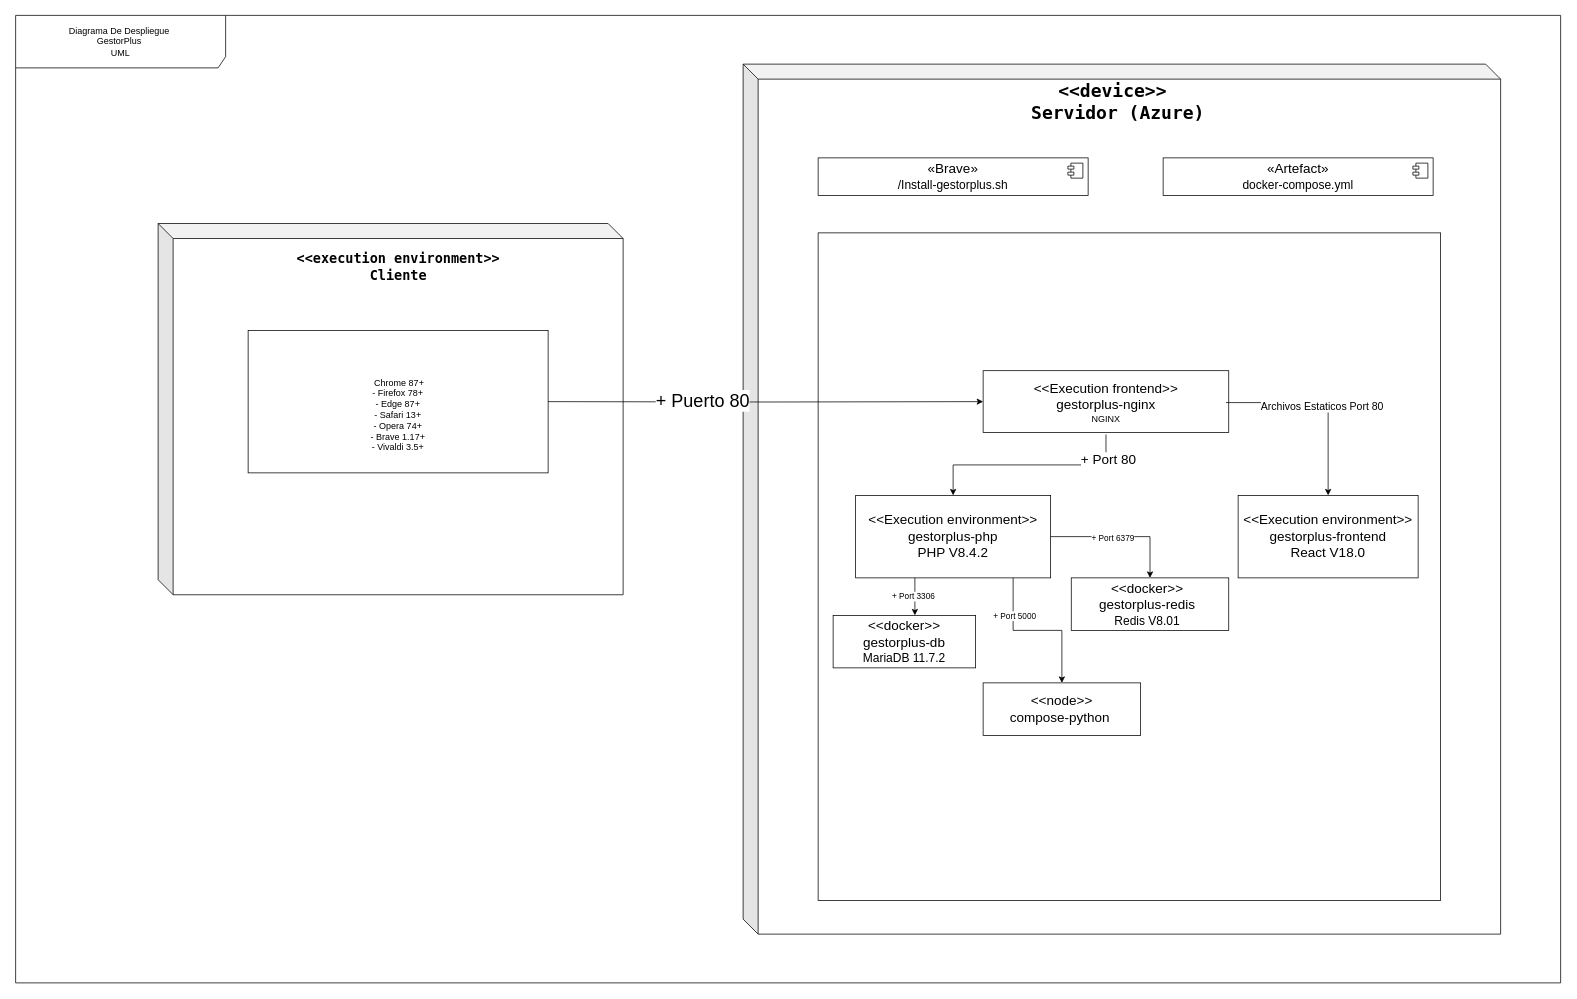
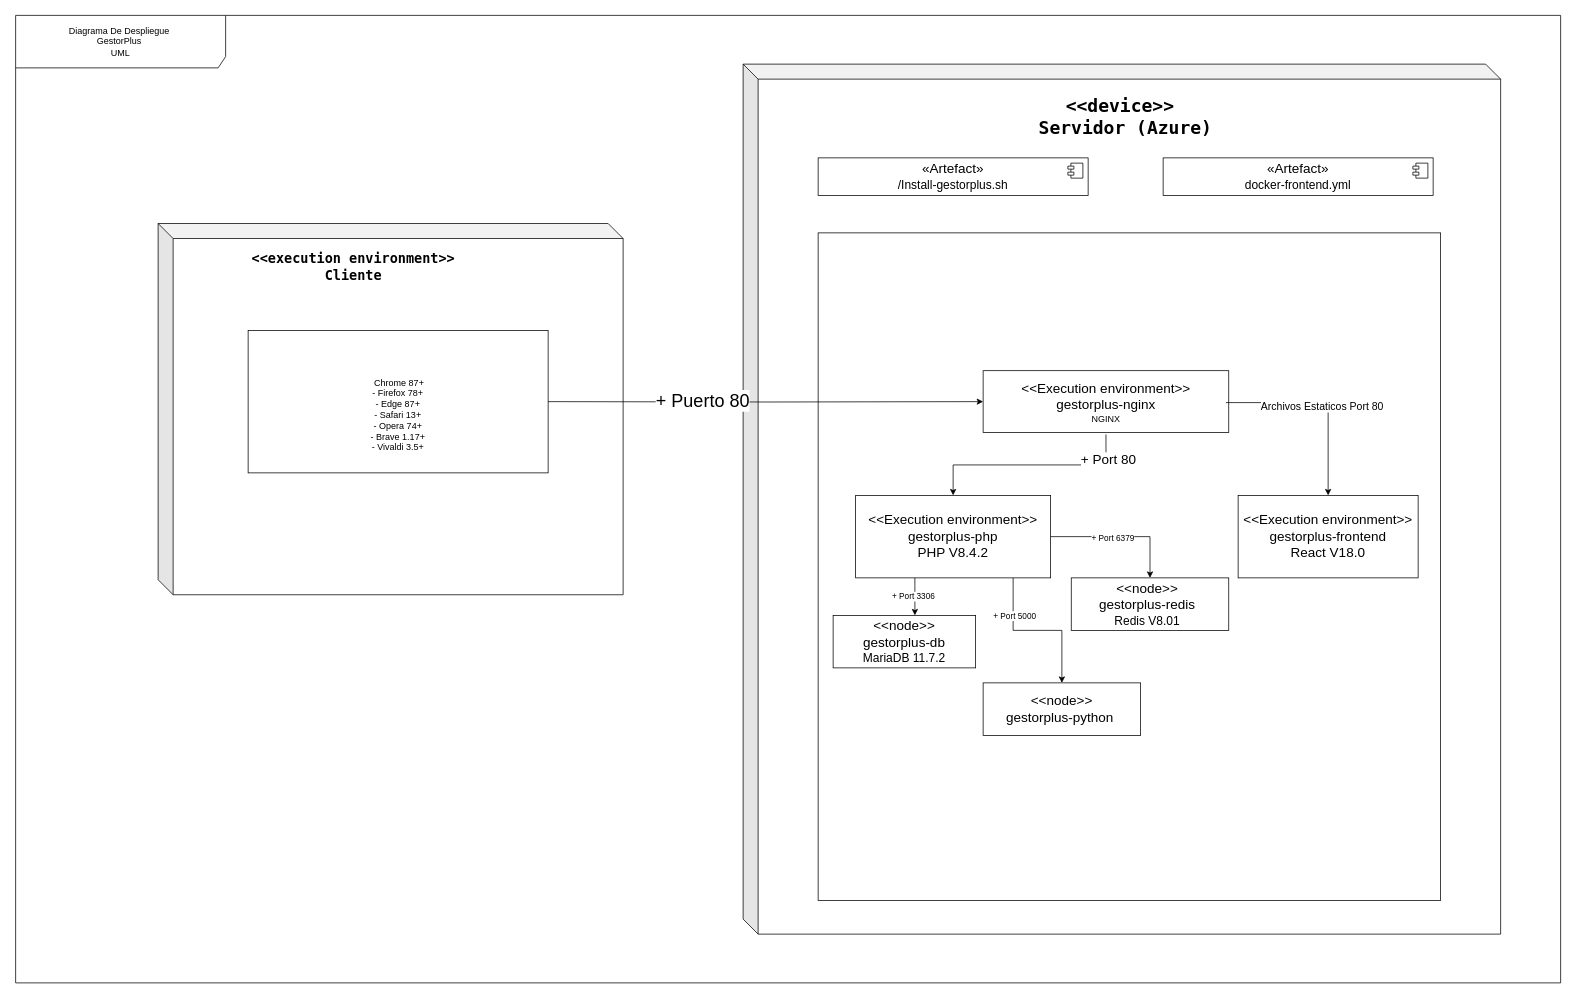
node "<<device>> Servidor (Azure)": moved (1118, 102) -> (1125, 117)
node "«Brave» /Install-gestorplus.sh": label "«Brave» /Install-gestorplus.sh" -> "«Artefact» /Install-gestorplus.sh"
node "«Artefact» docker-compose.yml": label "«Artefact» docker-compose.yml" -> "«Artefact» docker-frontend.yml"
node "<<execution environment>> Cliente": moved (398, 267) -> (353, 267)
node "<<Execution frontend>> gestorplus-nginx NGINX": label "<<Execution frontend>> gestorplus-nginx NGINX" -> "<<Execution environment>> gestorplus-nginx NGINX"
node "<<docker>> gestorplus-redis Redis V8.01": label "<<docker>> gestorplus-redis Redis V8.01" -> "<<node>> gestorplus-redis Redis V8.01"
node "<<docker>> gestorplus-db MariaDB 11.7.2": label "<<docker>> gestorplus-db MariaDB 11.7.2" -> "<<node>> gestorplus-db MariaDB 11.7.2"
node "<<node>> compose-python": label "<<node>> compose-python" -> "<<node>> gestorplus-python"
